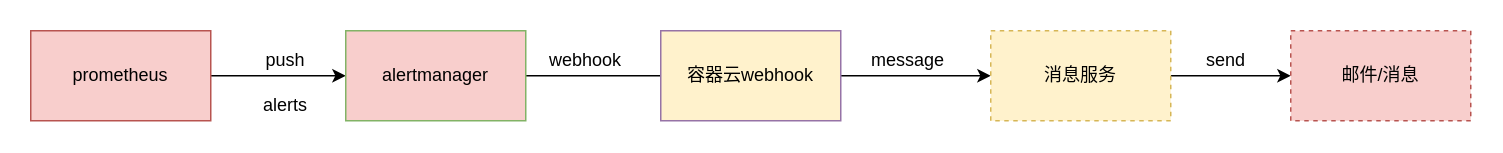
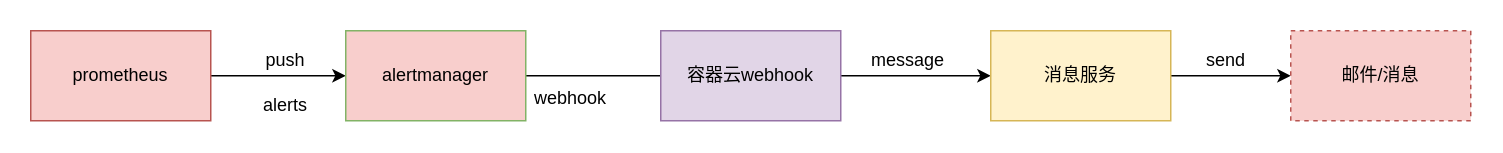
node "webhook": moved (586, 61) -> (571, 98)
node "容器云webhook": fillcolor #fff2cc -> #e1d5e7
node "消息服务": style dashed -> solid
